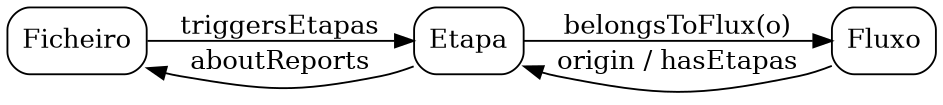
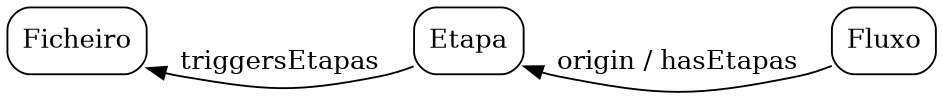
edge "Ficheiro" -> "Etapa": removed, label "triggersEtapas"
edge "Etapa" -> "Fluxo": removed, label "belongsToFlux(o)"
edge "Etapa" -> "Ficheiro": label "aboutReports" -> "triggersEtapas"
